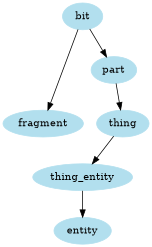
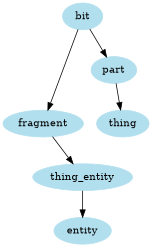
edge "thing" -> "thing_entity": now "fragment" -> "thing_entity"
